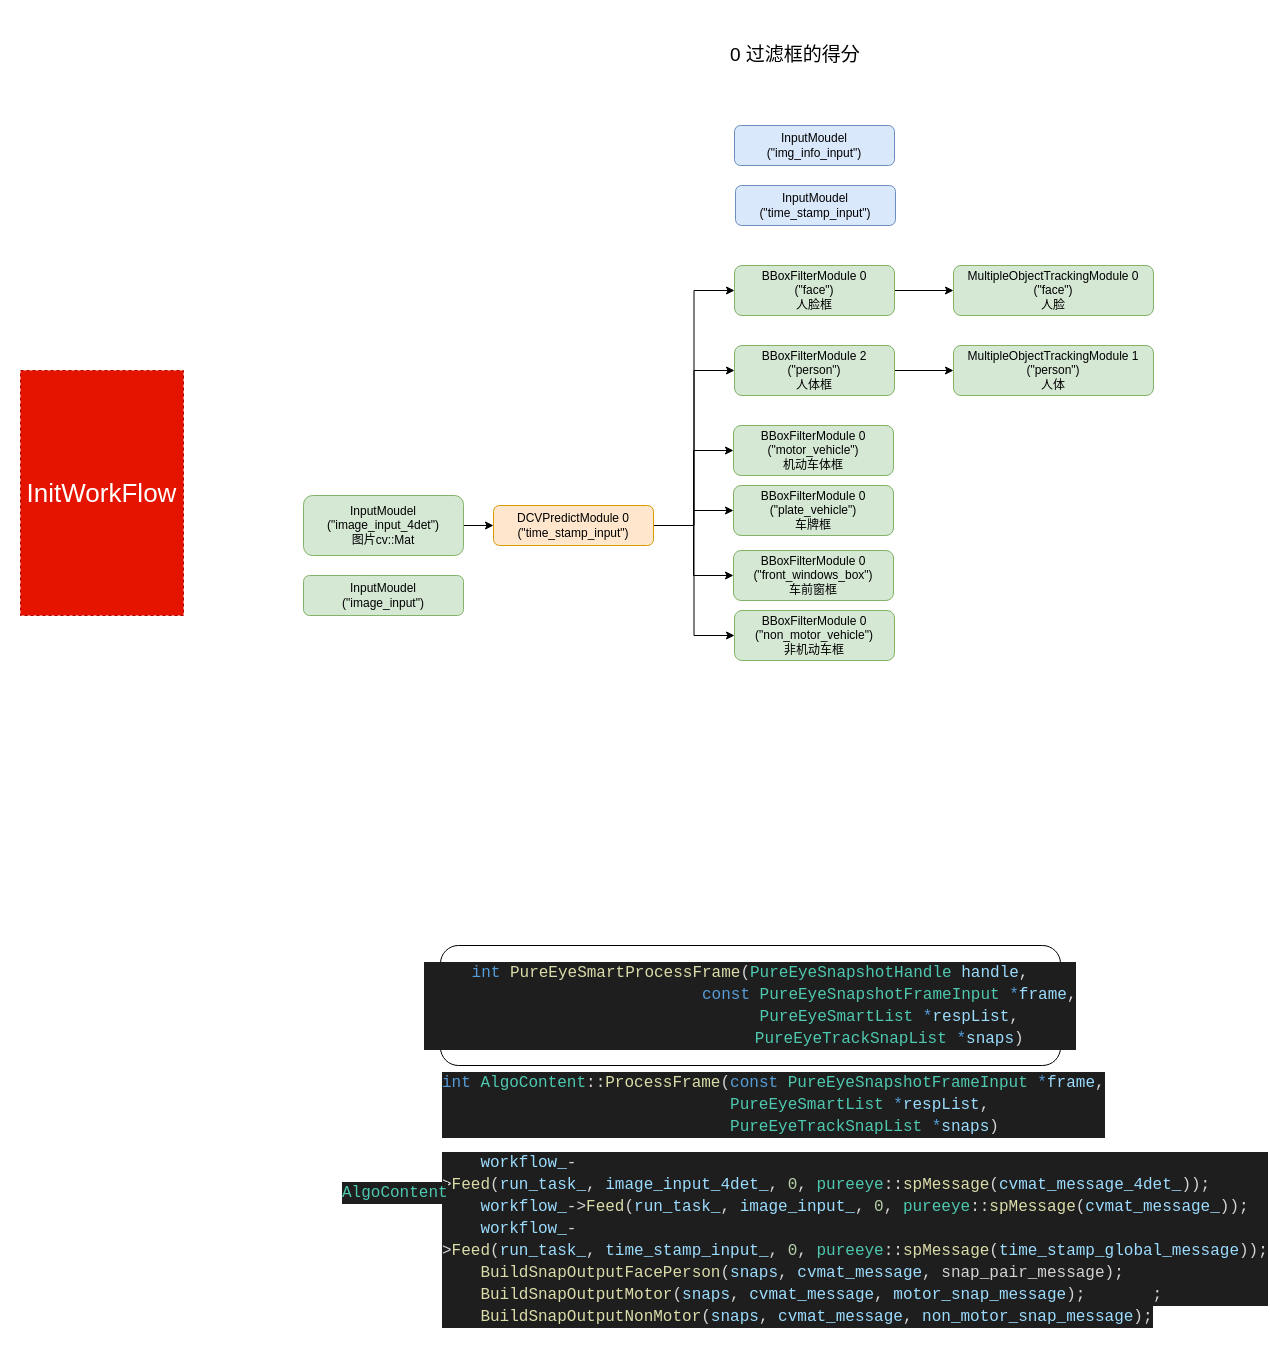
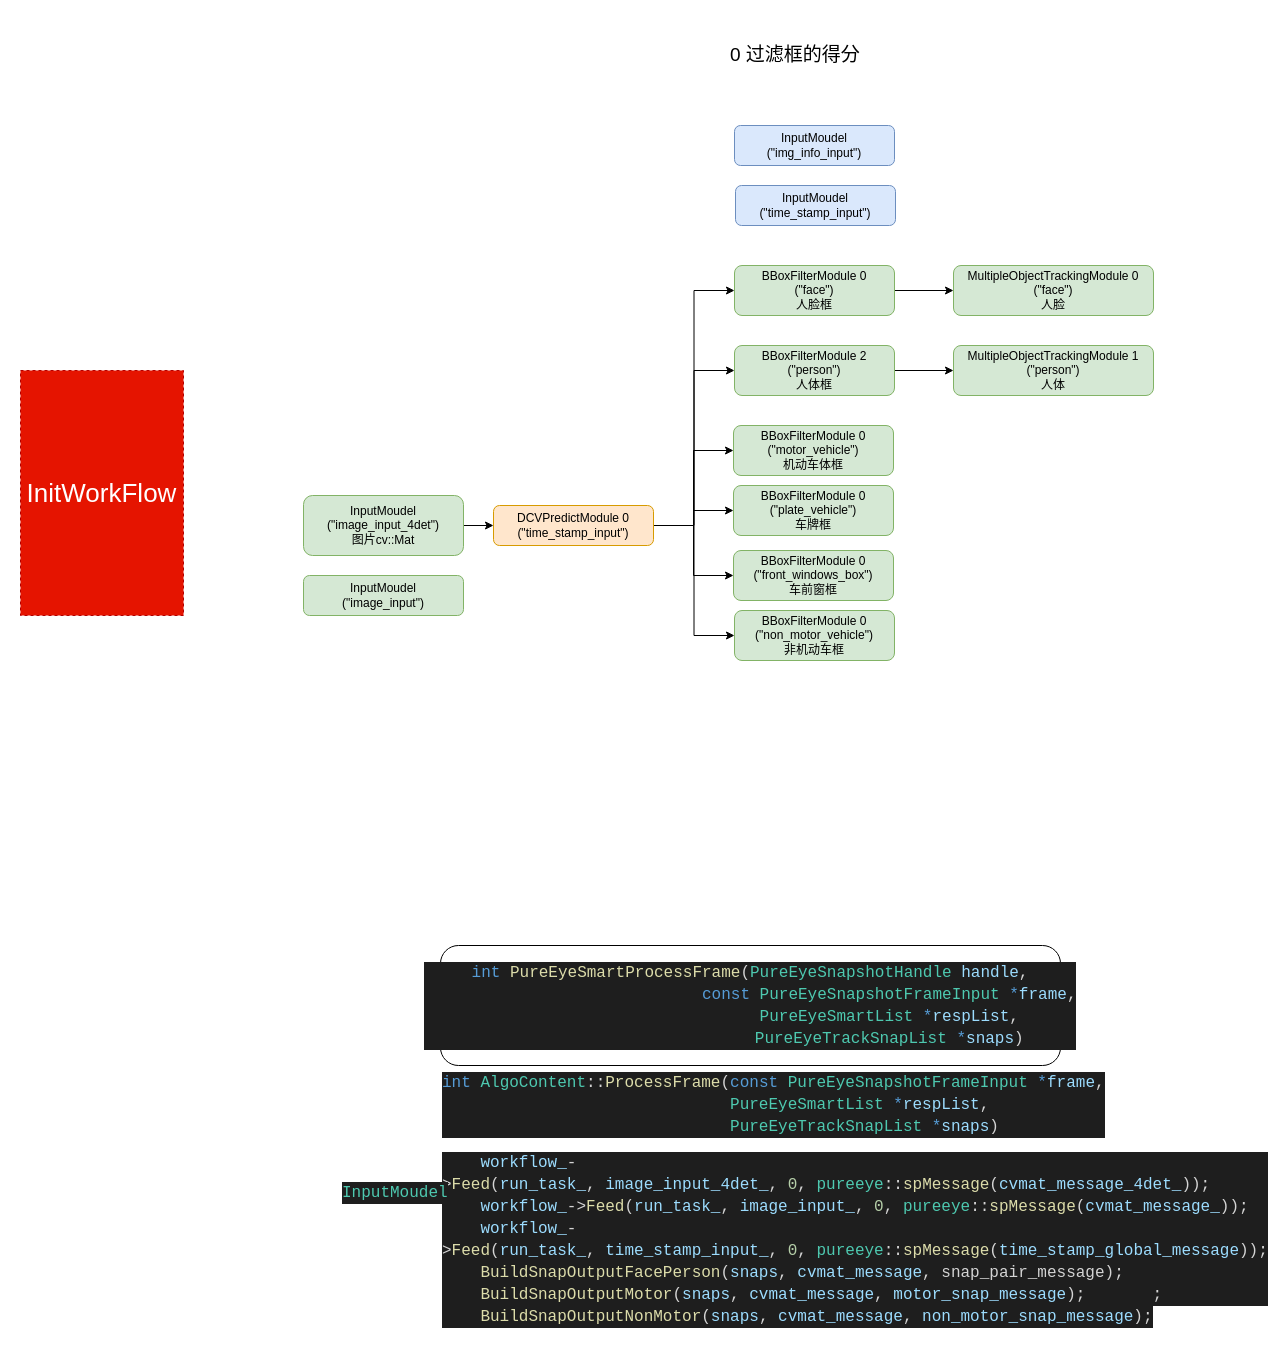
node "AlgoContent": label "AlgoContent" -> "InputMoudel"
